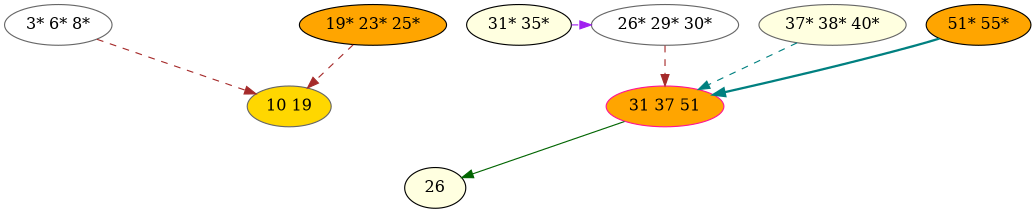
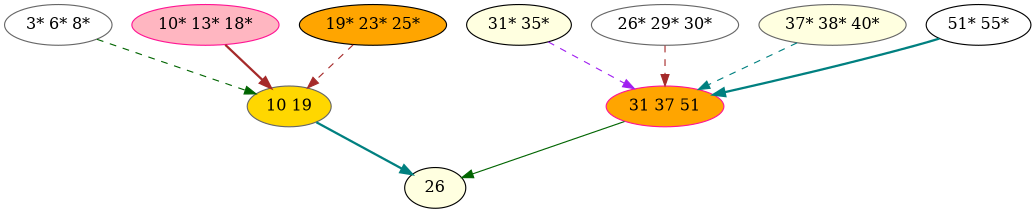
node "10* 13* 18*": added
edge "31* 35*" -> "26* 29* 30*": now "31* 35*" -> "31 37 51"
node "51* 55*": fillcolor orange -> white
edge "3* 6* 8*" -> "10 19": color brown -> darkgreen
edge "10 19" -> "26": added
